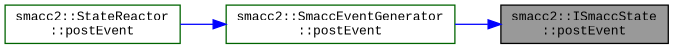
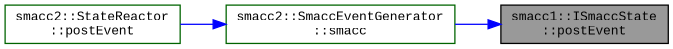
node "smacc2::SmaccEventGenerator ::postEvent": label "smacc2::SmaccEventGenerator ::postEvent" -> "smacc2::SmaccEventGenerator ::smacc"
node "smacc2::ISmaccState ::postEvent": label "smacc2::ISmaccState ::postEvent" -> "smacc1::ISmaccState ::postEvent"
